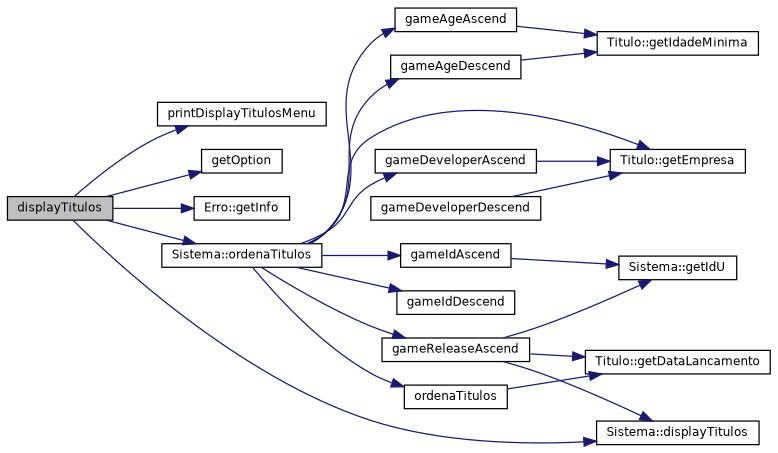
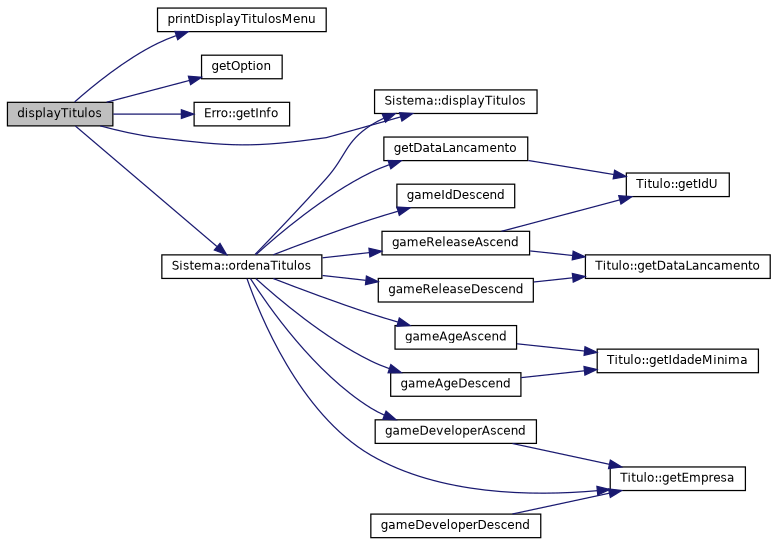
node "gameIdAscend": label "gameIdAscend" -> "getDataLancamento"
node "Sistema::getIdU": label "Sistema::getIdU" -> "Titulo::getIdU"
edge "gameReleaseAscend" -> "Sistema::displayTitulos": now "Sistema::ordenaTitulos" -> "Sistema::displayTitulos"
node "ordenaTitulos": label "ordenaTitulos" -> "gameReleaseDescend"
